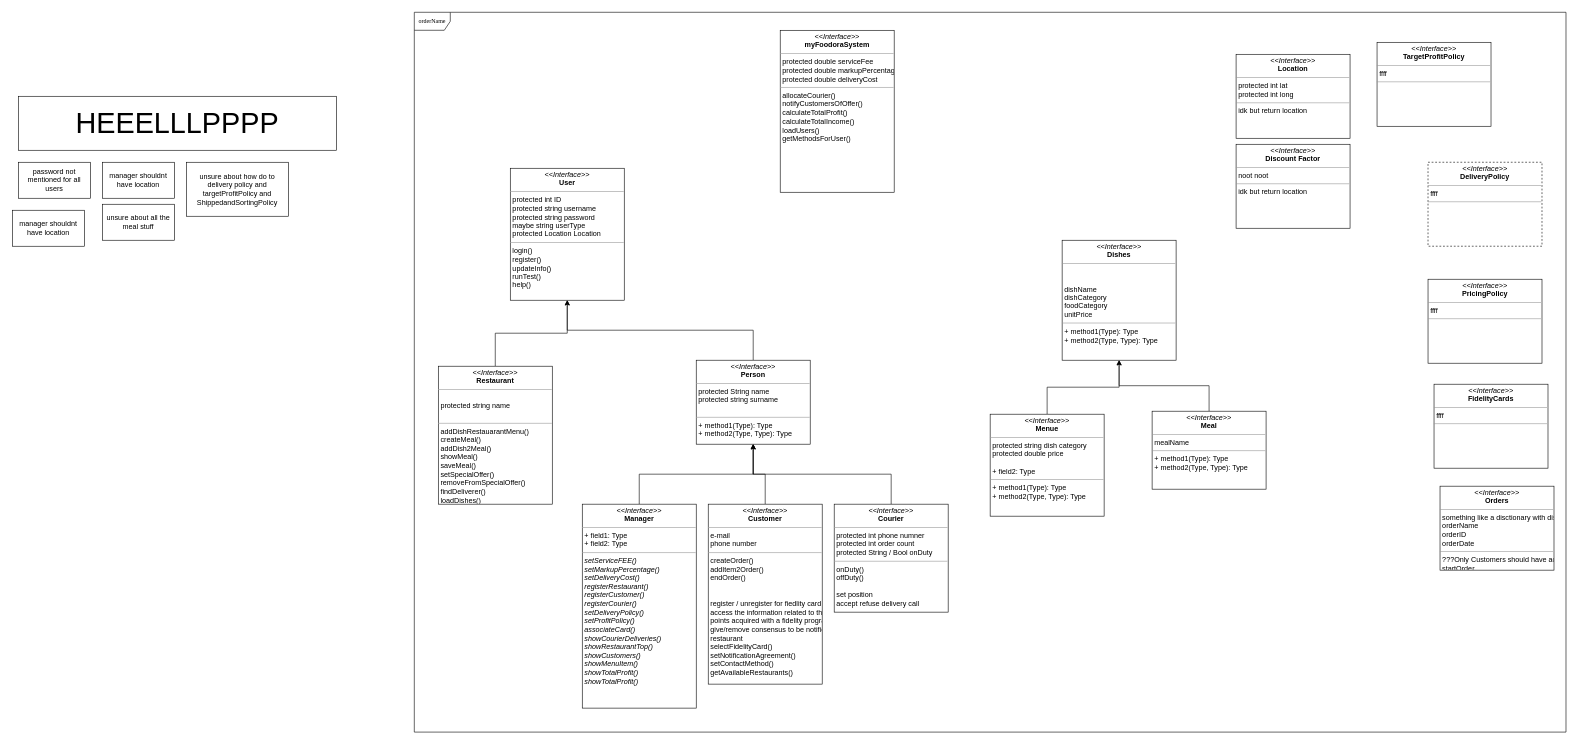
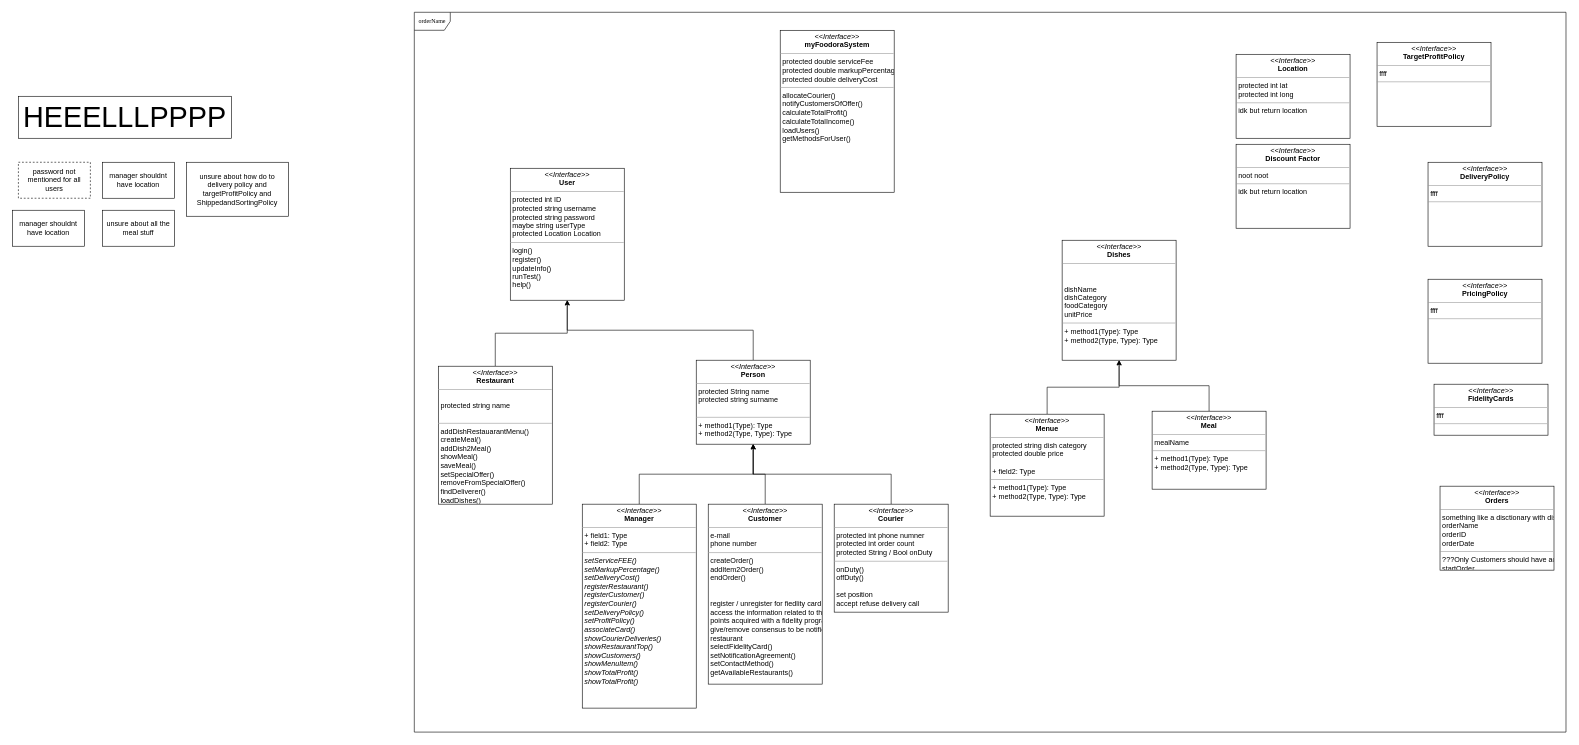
node "HEEELLLPPPP": size 318x54 -> 213x42
node "password not mentioned for all users": style solid -> dashed
node "<<Interface>> DeliveryPolicy ffff": style dashed -> solid
node "unsure about all the meal stuff": moved (138, 222) -> (138, 228)
node "<<Interface>> FidelityCards ffff": size 114x84 -> 114x51
